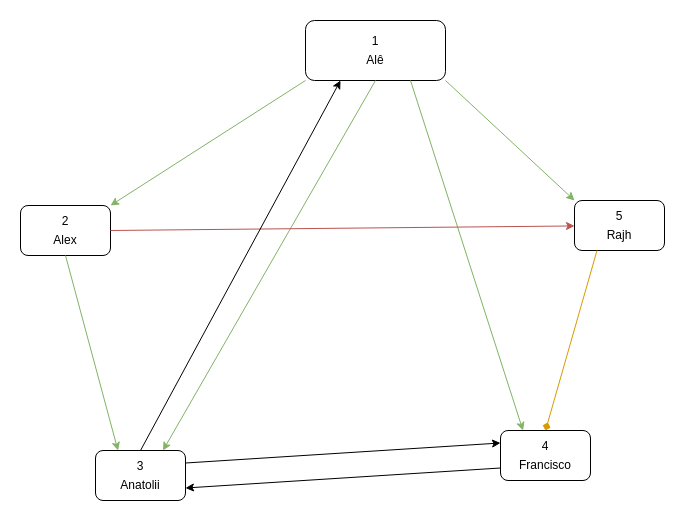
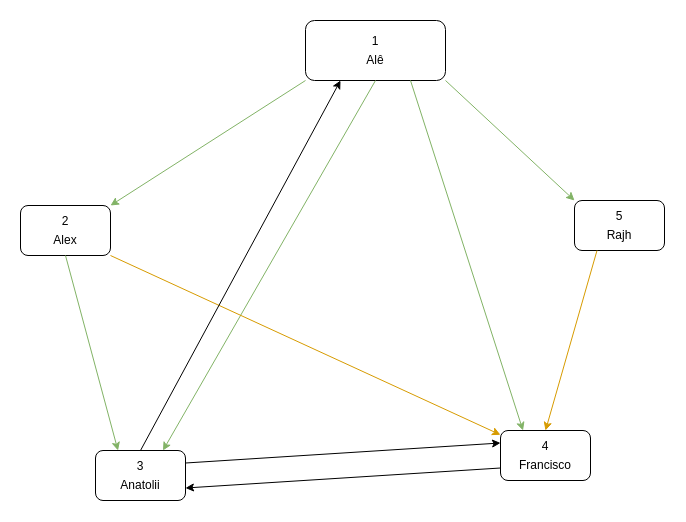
edge "2 Alex" -> "5 Rajh": removed
edge "2 Alex" -> "4 Francisco": added
edge "5 Rajh" -> "4 Francisco": arrowhead diamond -> classic
